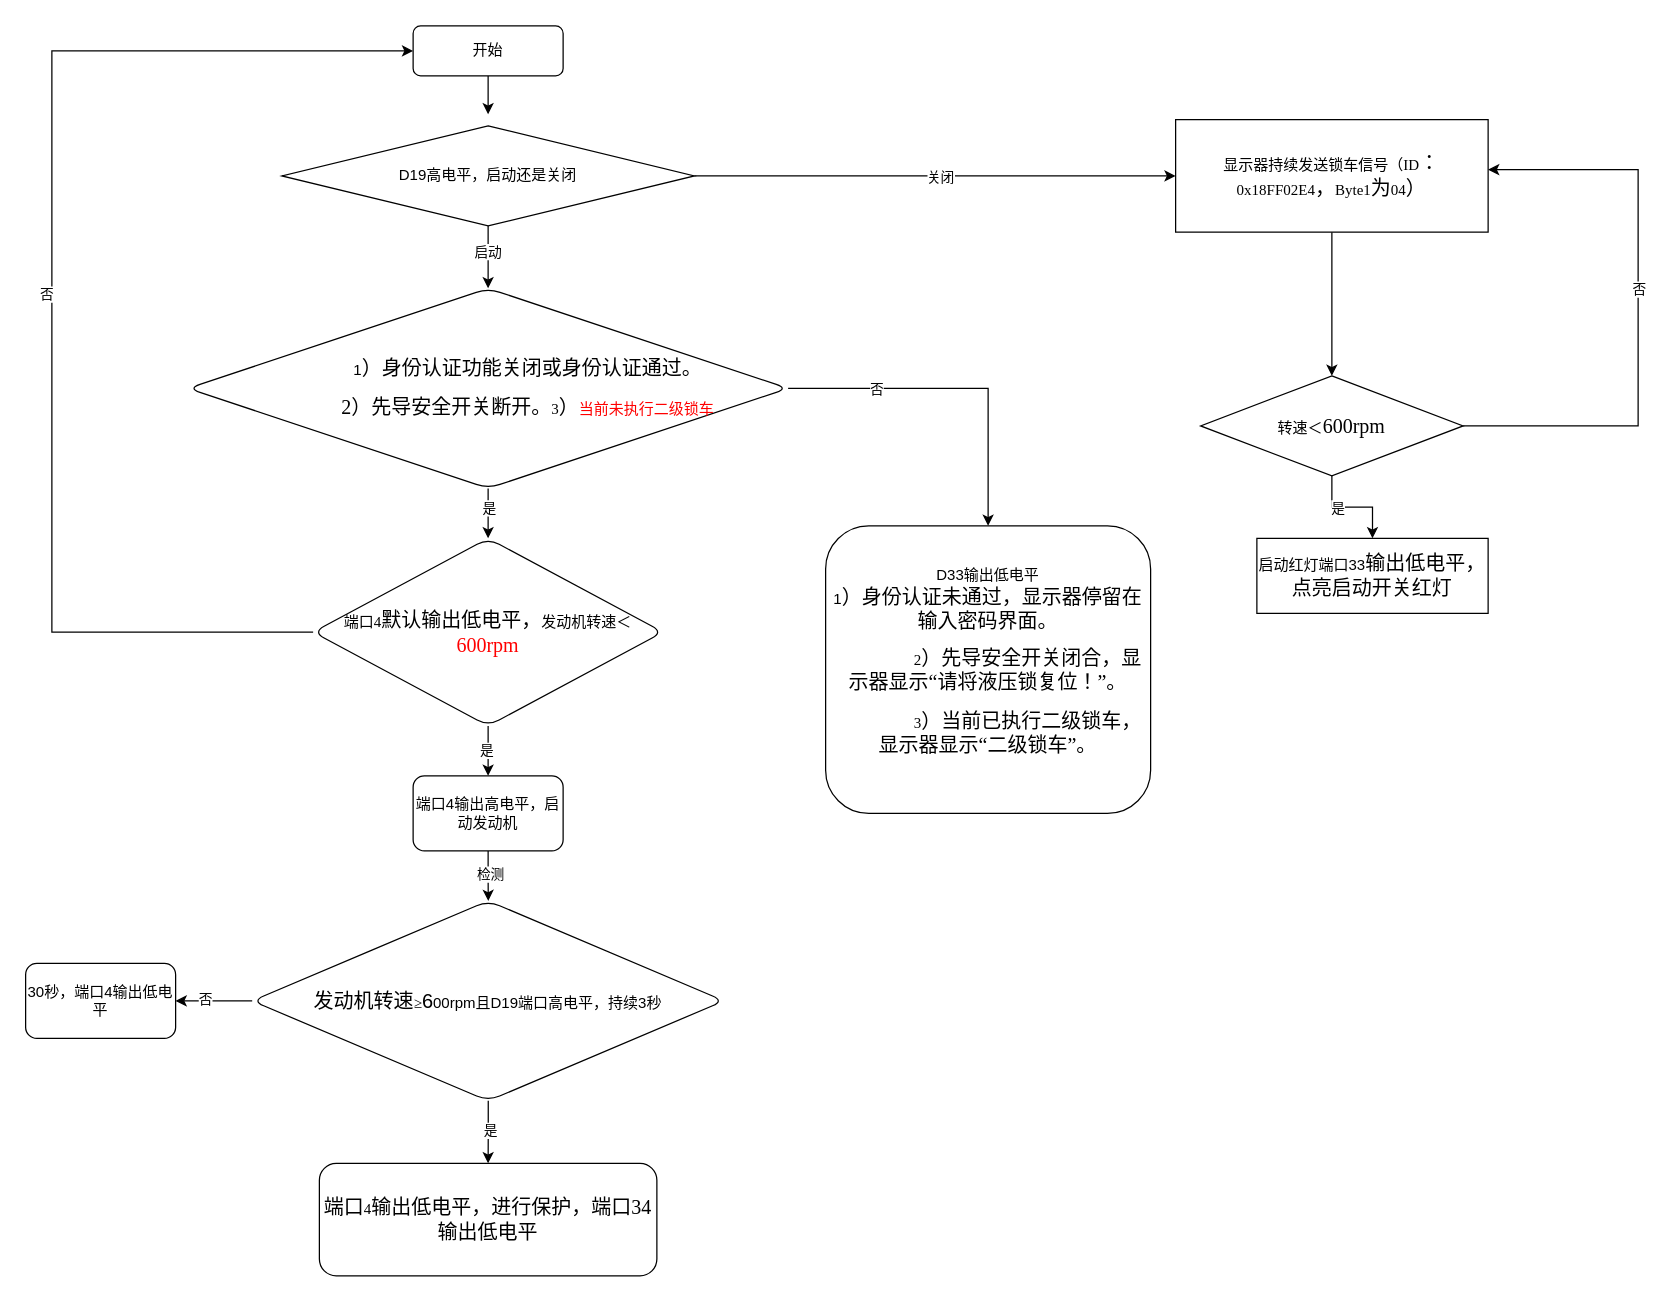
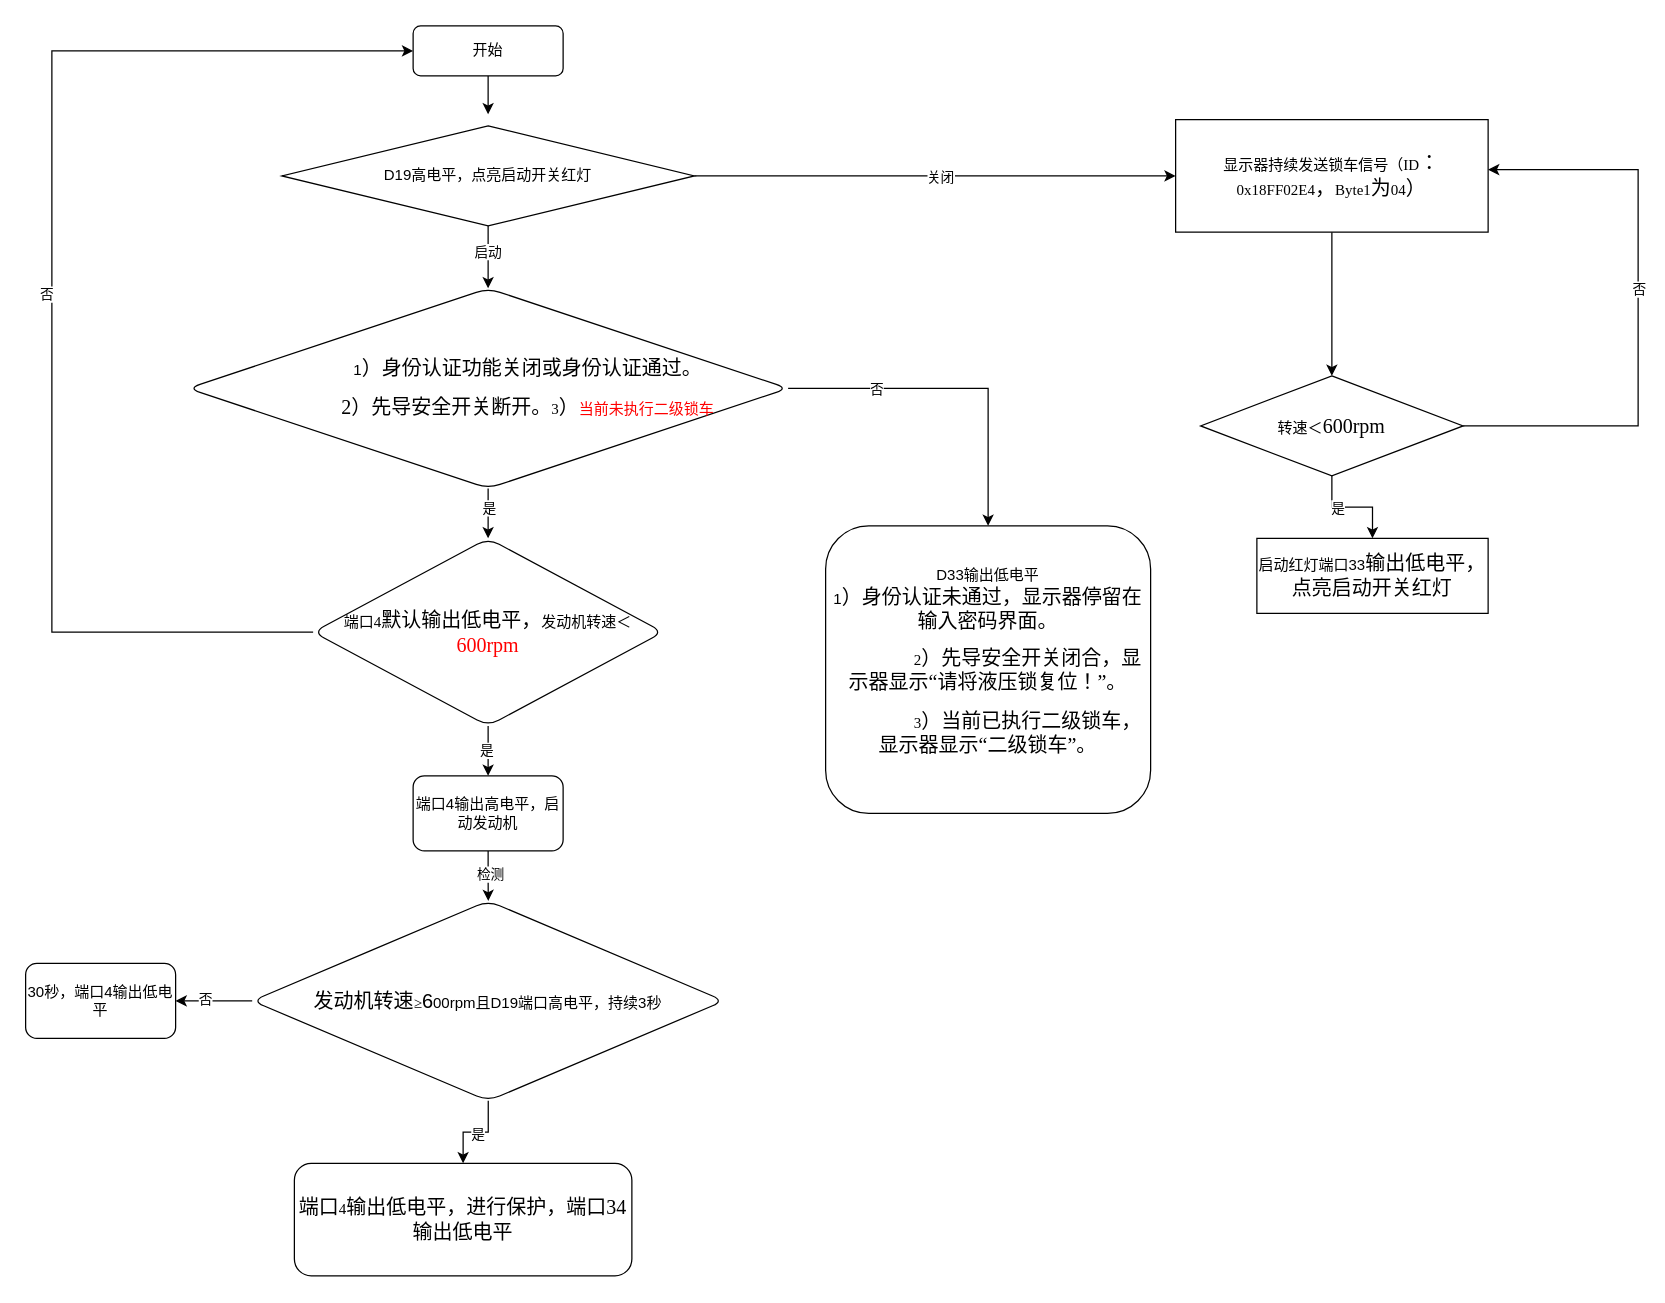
node "D19高电平，启动还是关闭": label "D19高电平，启动还是关闭" -> "D19高电平，点亮启动开关红灯"
node "端口4输出低电平，进行保护，端口34输出低电平": moved (488, 1219) -> (463, 1219)
